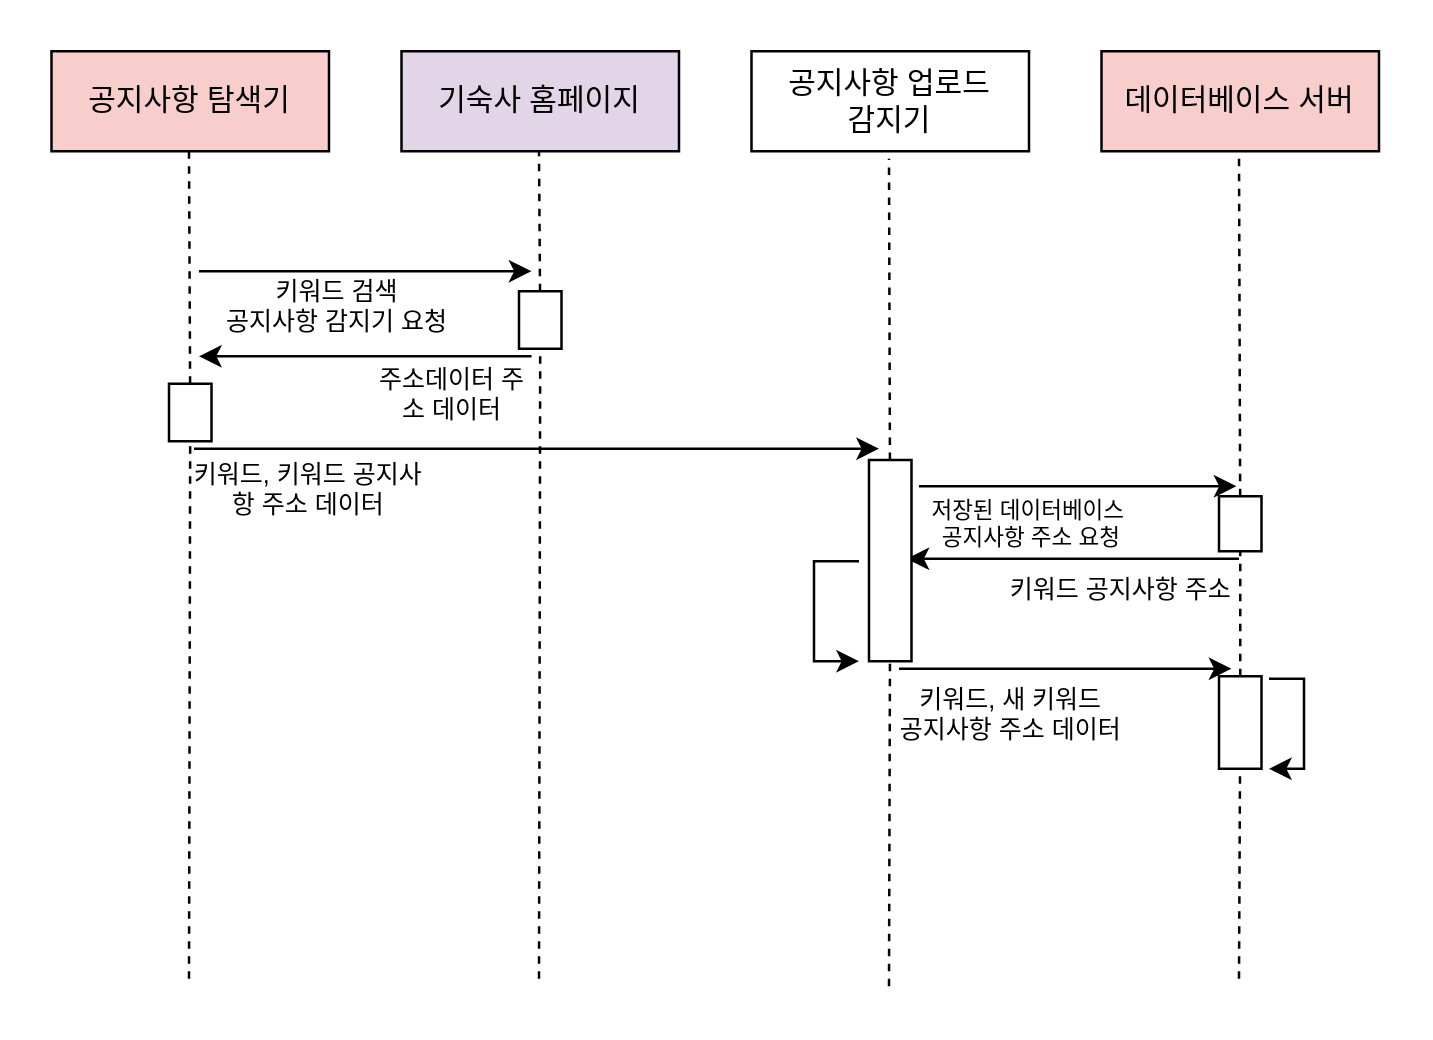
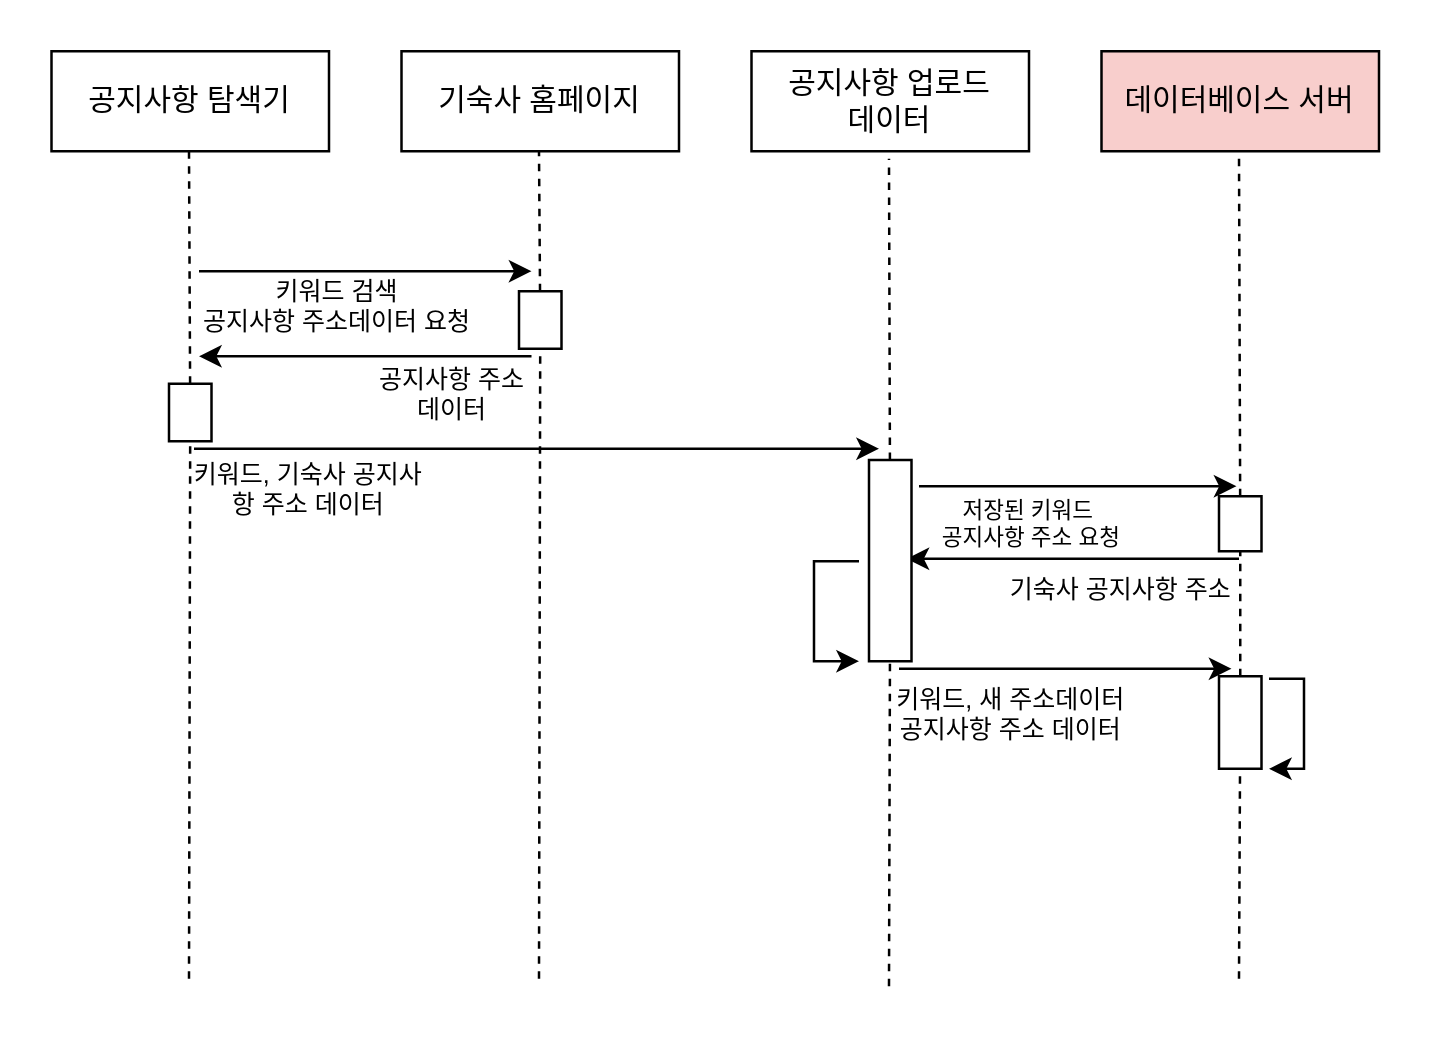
node "공지사항 탐색기": fillcolor #f8cecc -> #ffffff
node "기숙사 홈페이지": fillcolor #e1d5e7 -> #ffffff
node "공지사항 업로드 감지기": label "공지사항 업로드 감지기" -> "공지사항 업로드 데이터"
node "키워드 검색공지사항 감지기 요청": label "키워드 검색공지사항 감지기 요청" -> "키워드 검색공지사항 주소데이터 요청"
node "주소데이터 주소 데이터": label "주소데이터 주소 데이터" -> "공지사항 주소 데이터"
node "키워드, 키워드 공지사항 주소 데이터": label "키워드, 키워드 공지사항 주소 데이터" -> "키워드, 기숙사 공지사항 주소 데이터"
node "저장된 데이터베이스 공지사항 주소 요청": label "저장된 데이터베이스 공지사항 주소 요청" -> "저장된 키워드 공지사항 주소 요청"
node "키워드 공지사항 주소": label "키워드 공지사항 주소" -> "기숙사 공지사항 주소"
node "키워드, 새 키워드 공지사항 주소 데이터": label "키워드, 새 키워드 공지사항 주소 데이터" -> "키워드, 새 주소데이터 공지사항 주소 데이터"
